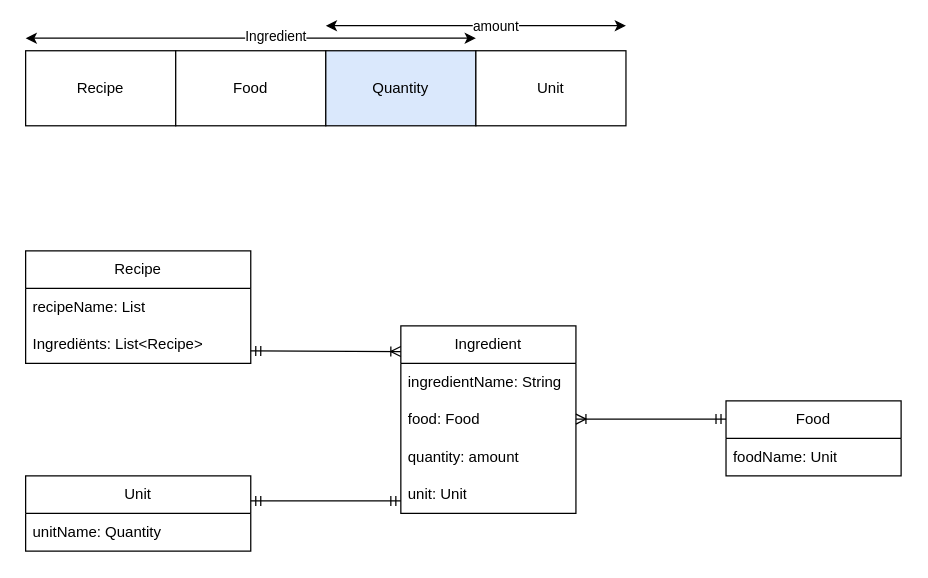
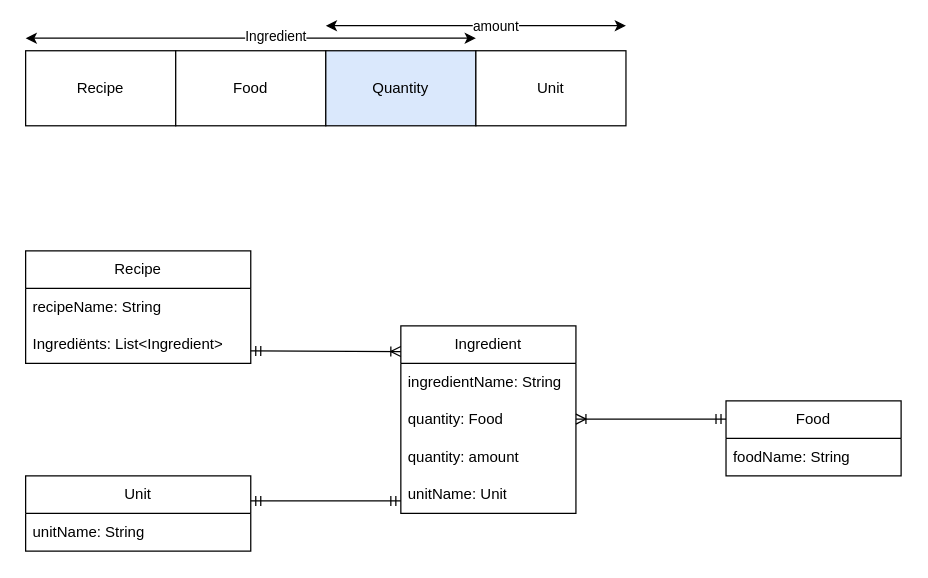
node "recipeName: List": label "recipeName: List" -> "recipeName: String"
node "Ingrediënts: List<Recipe>": label "Ingrediënts: List<Recipe>" -> "Ingrediënts: List<Ingredient>"
node "food: Food": label "food: Food" -> "quantity: Food"
node "foodName: Unit": label "foodName: Unit" -> "foodName: String"
node "unit: Unit": label "unit: Unit" -> "unitName: Unit"
node "unitName: Quantity": label "unitName: Quantity" -> "unitName: String"
